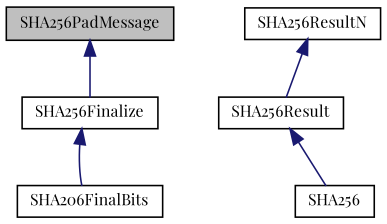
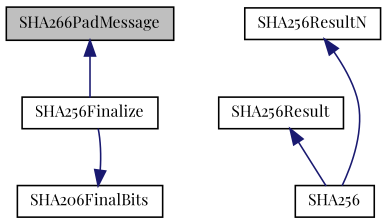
node "SHA256PadMessage": label "SHA256PadMessage" -> "SHA266PadMessage"
edge "SHA256Result" -> "SHA256ResultN": now "SHA256" -> "SHA256ResultN"
edge "SHA206FinalBits" -> "SHA256Finalize": reversed
